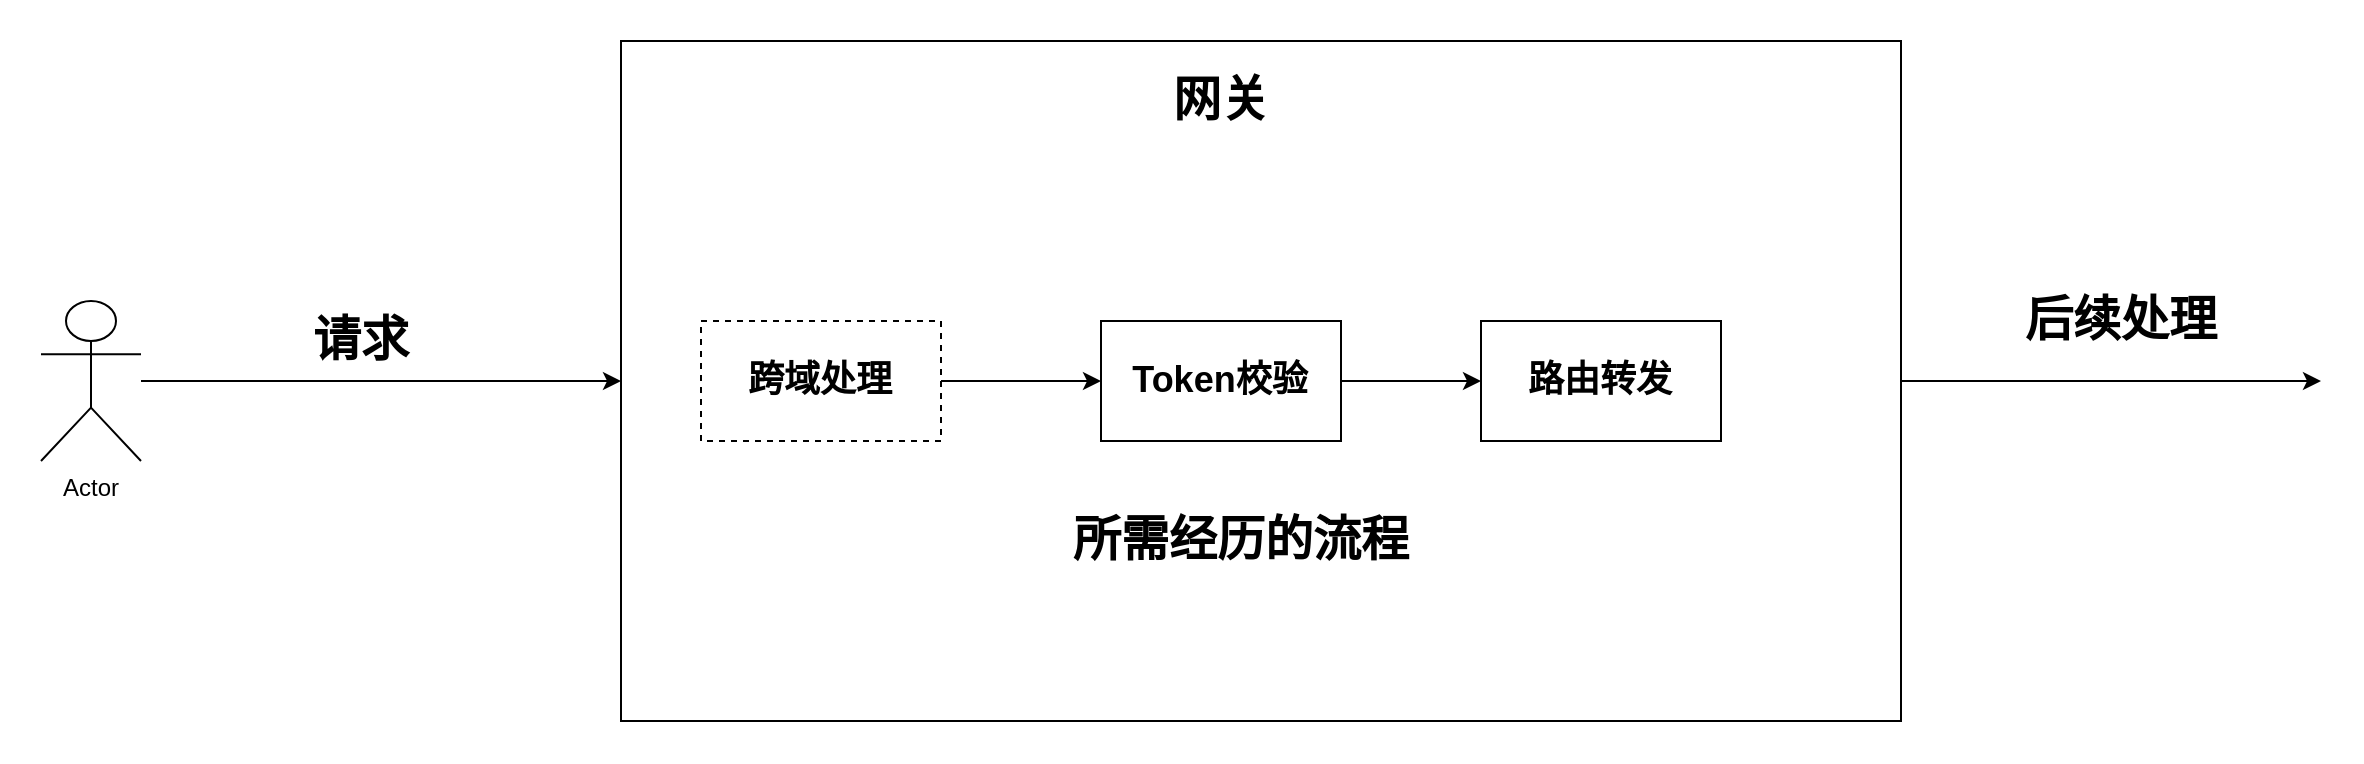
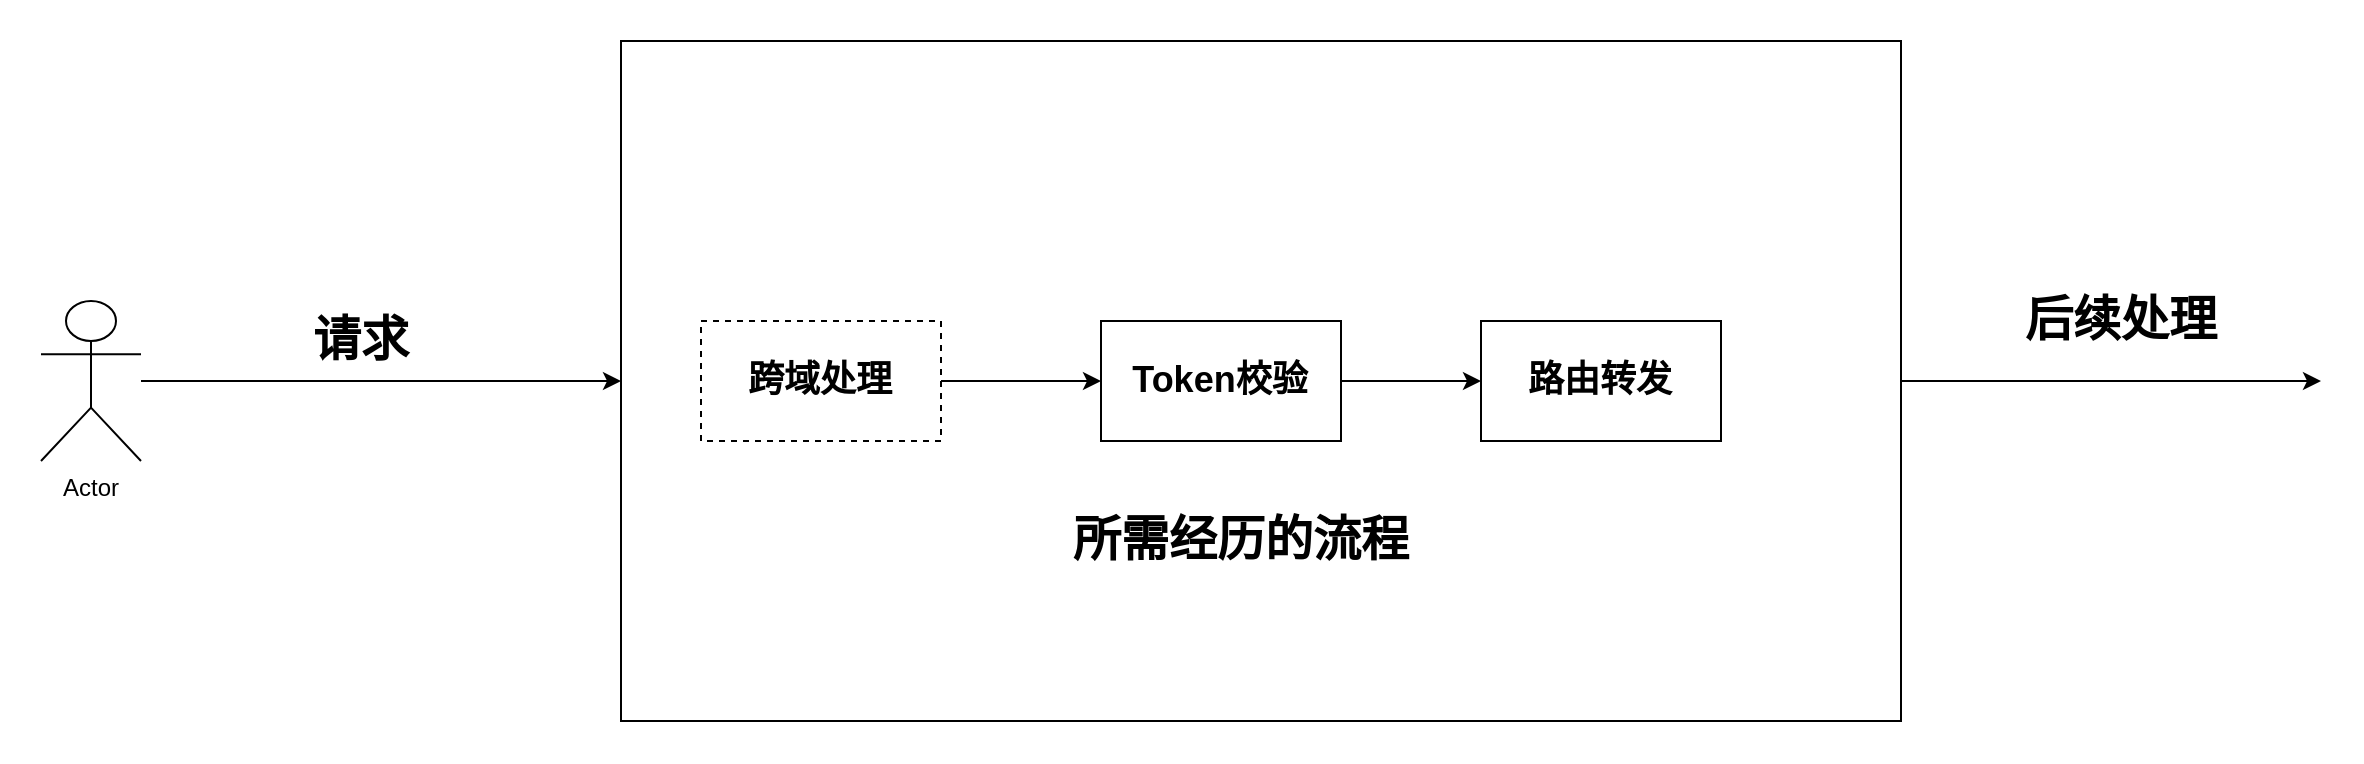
node "网关": removed
